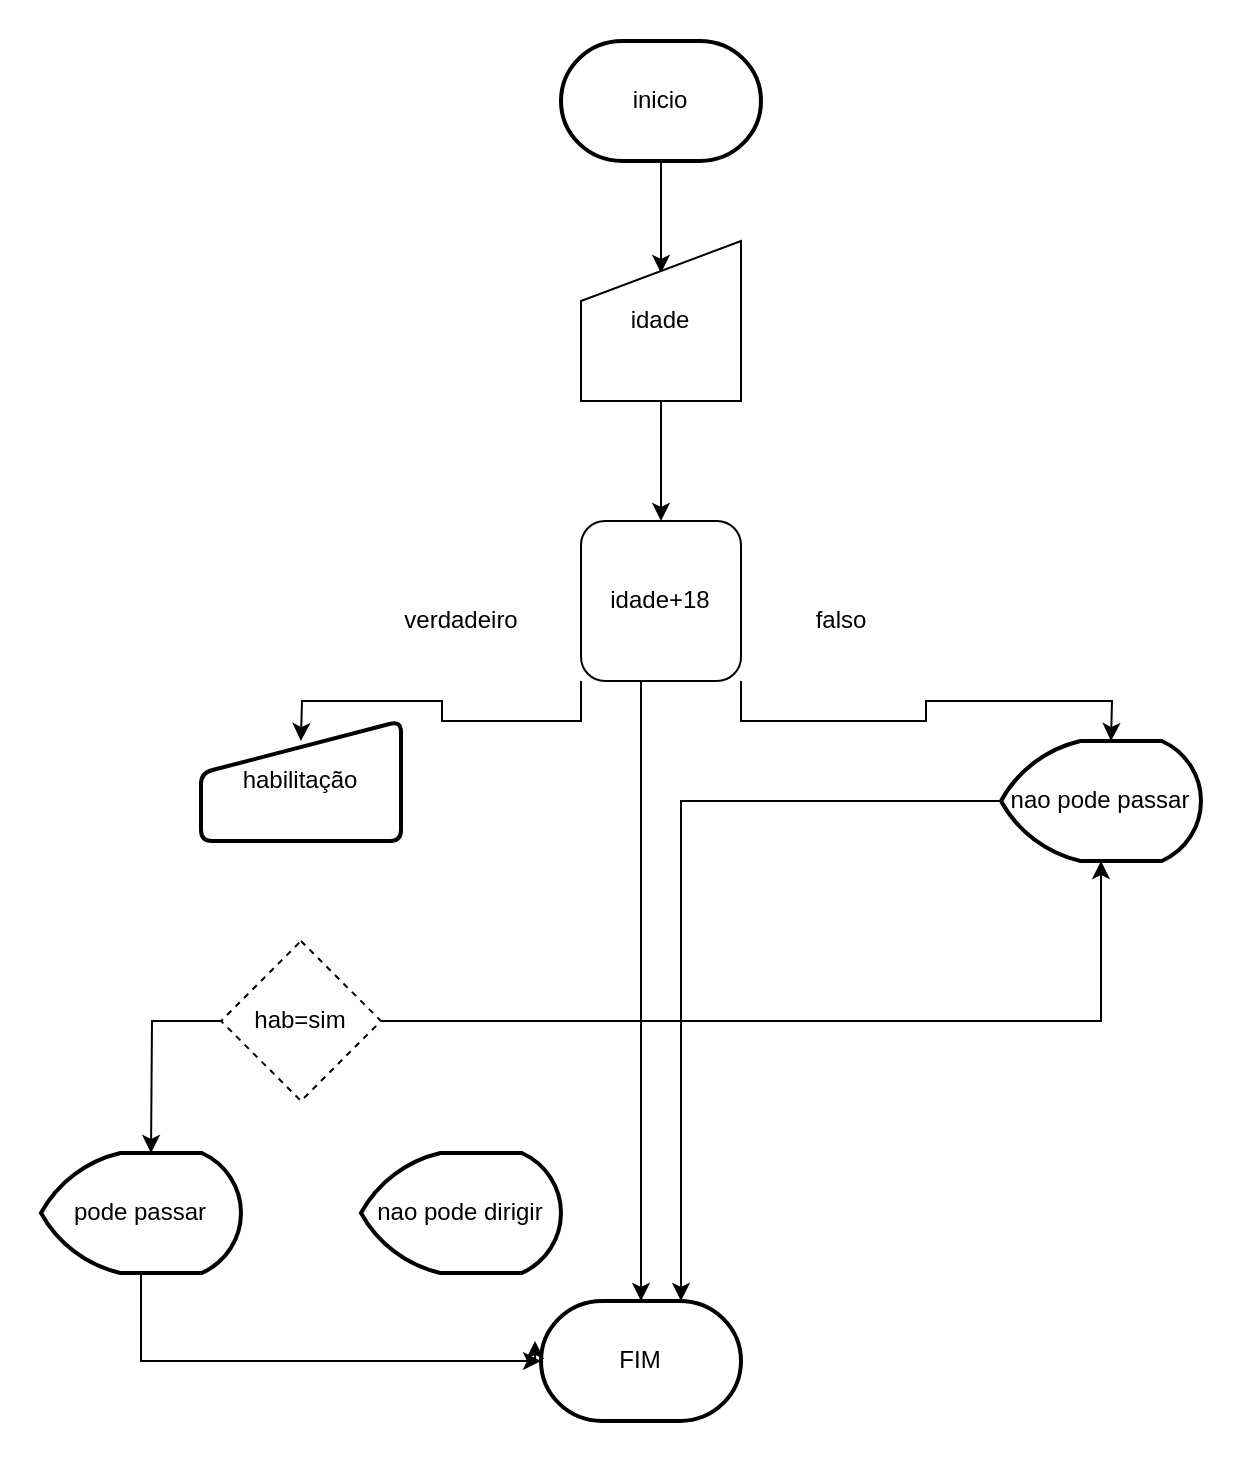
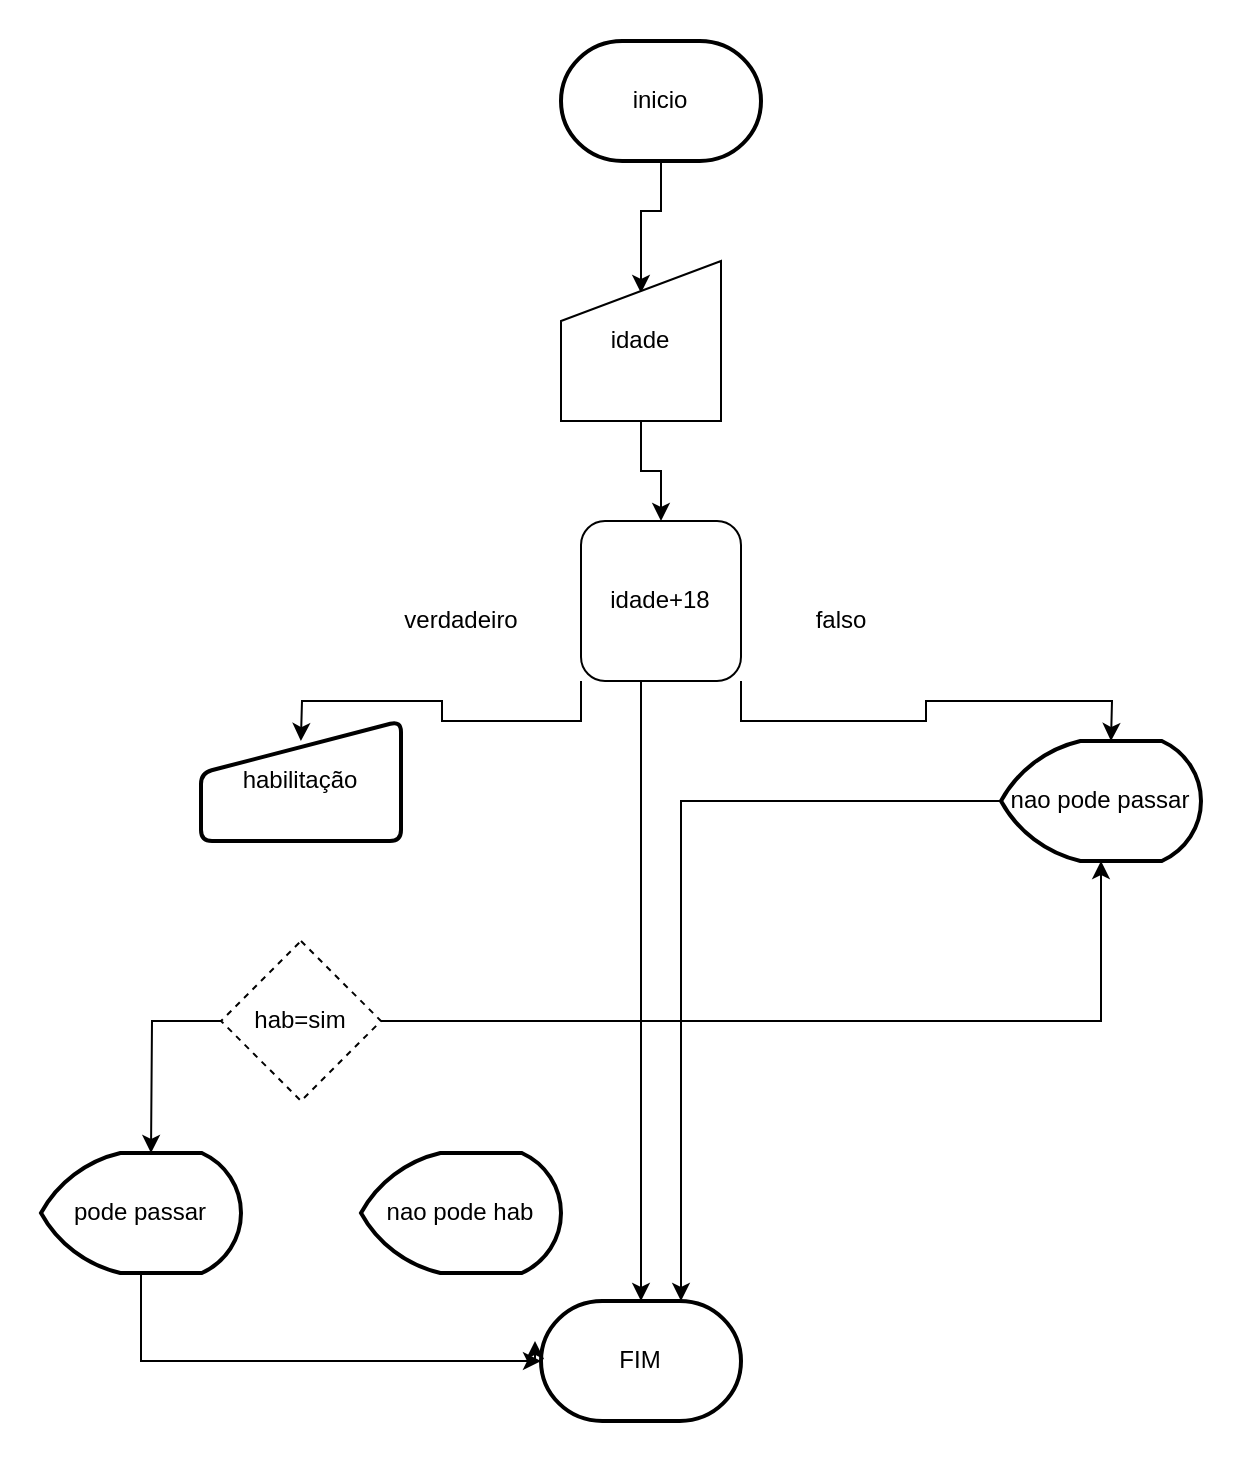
node "idade": moved (661, 321) -> (641, 341)
node "nao pode dirigir": label "nao pode dirigir" -> "nao pode hab"
